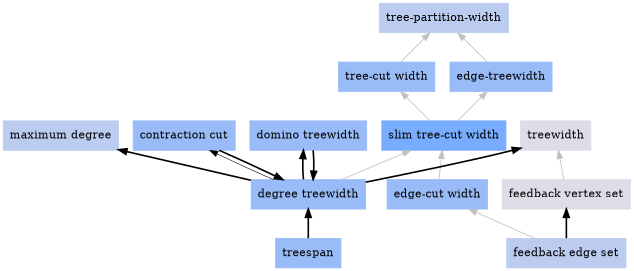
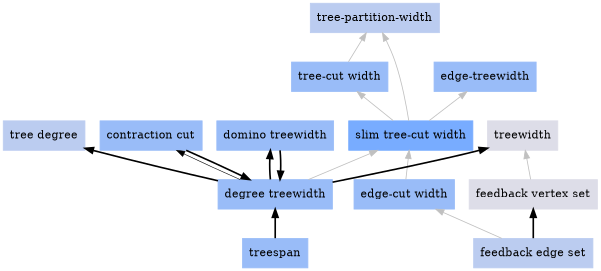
edge "edge-treewidth" -> "tree-partition-width": now "slim tree-cut width" -> "tree-partition-width"
node "maximum degree": label "maximum degree" -> "tree degree"
